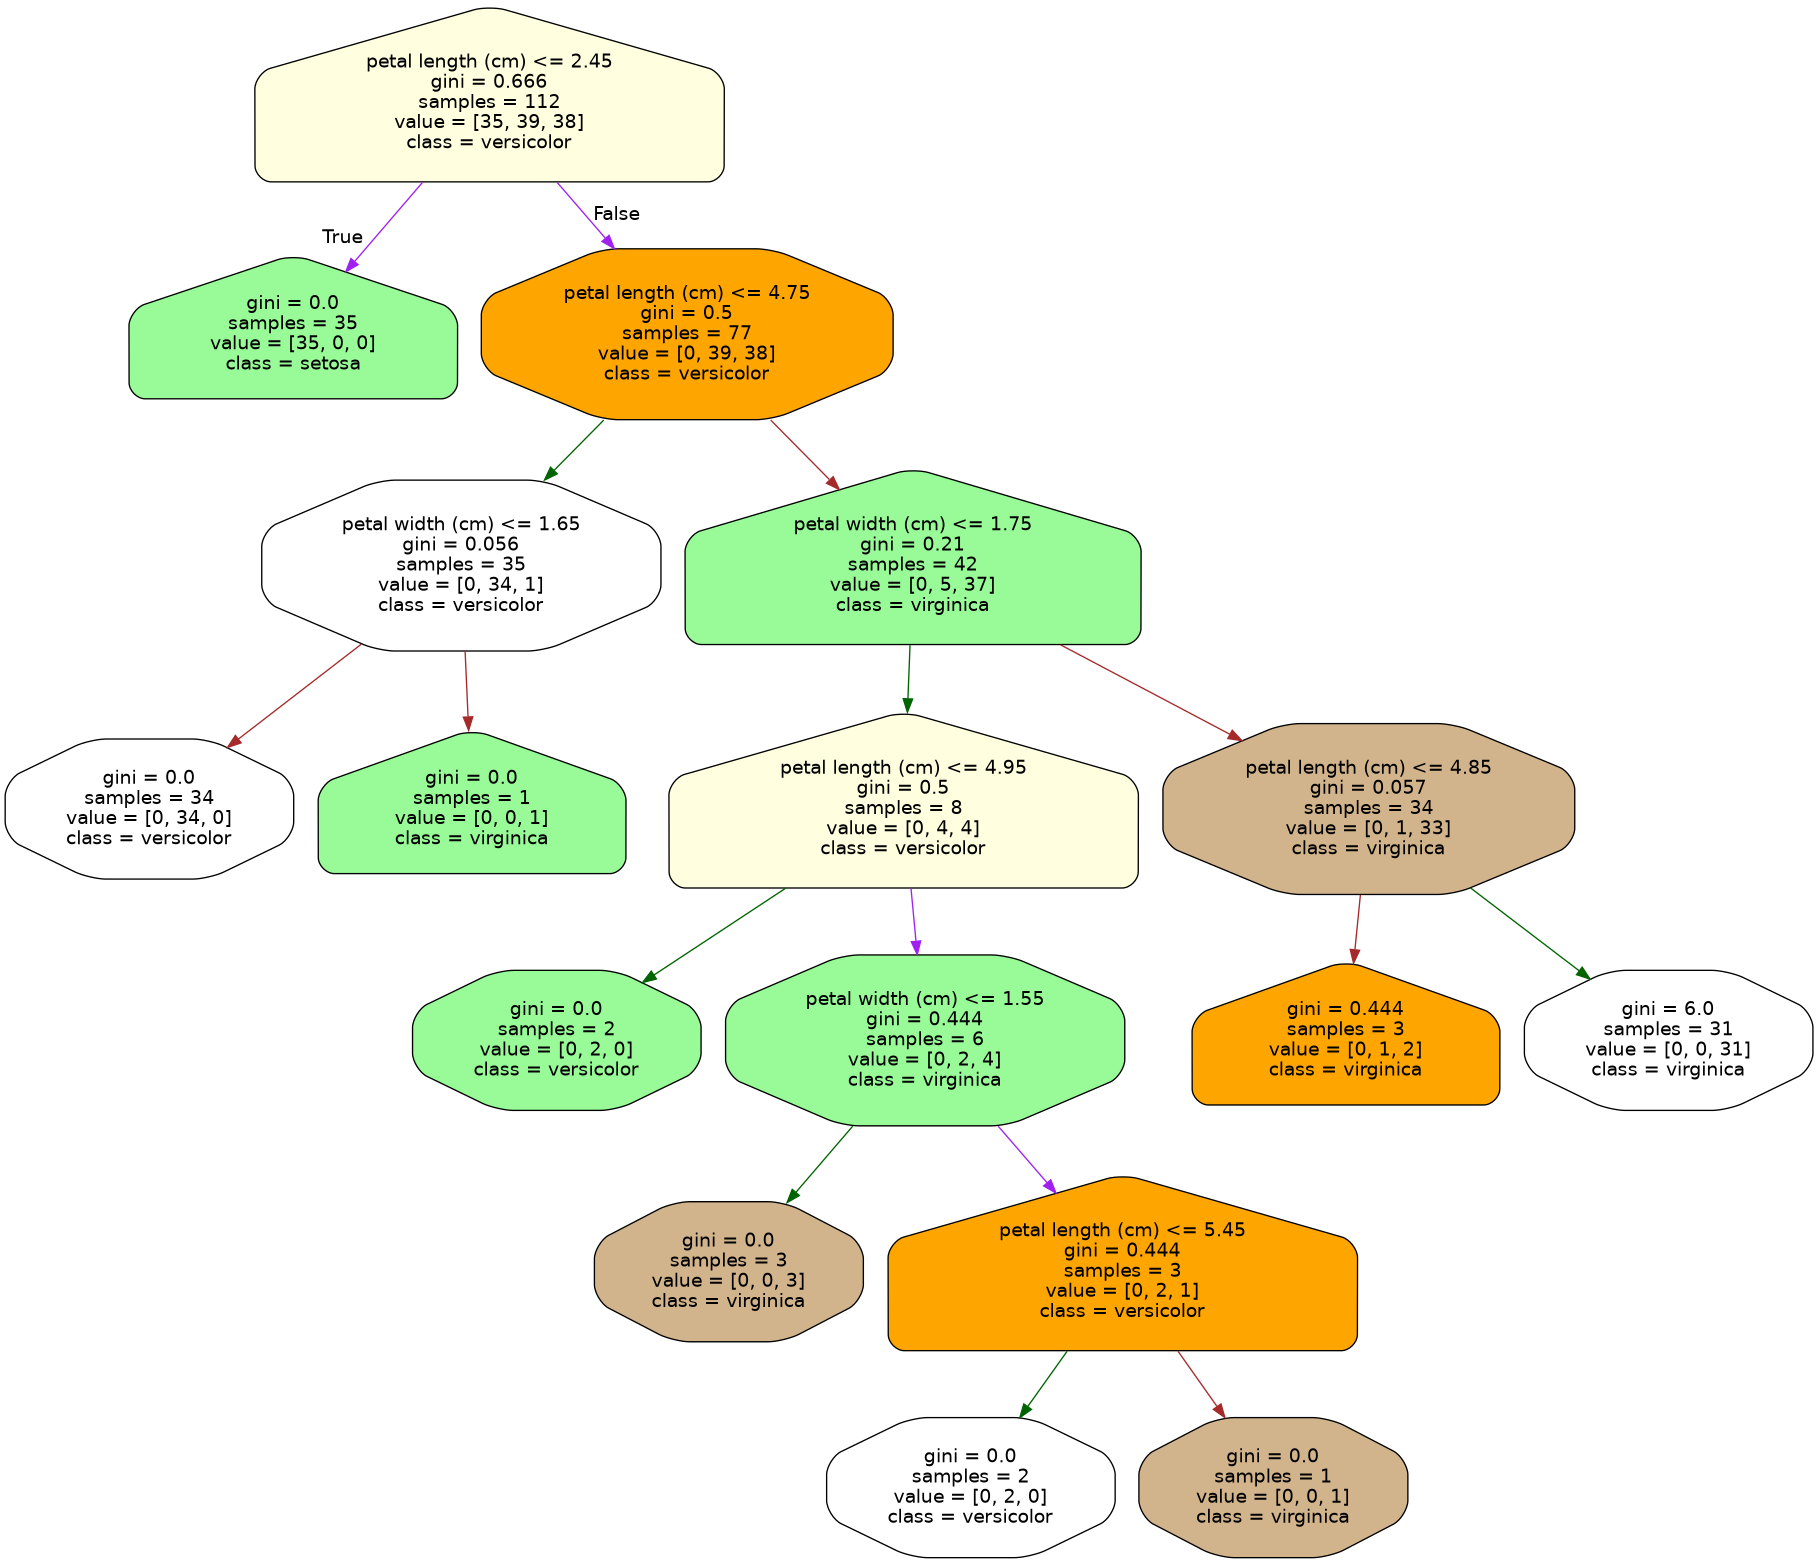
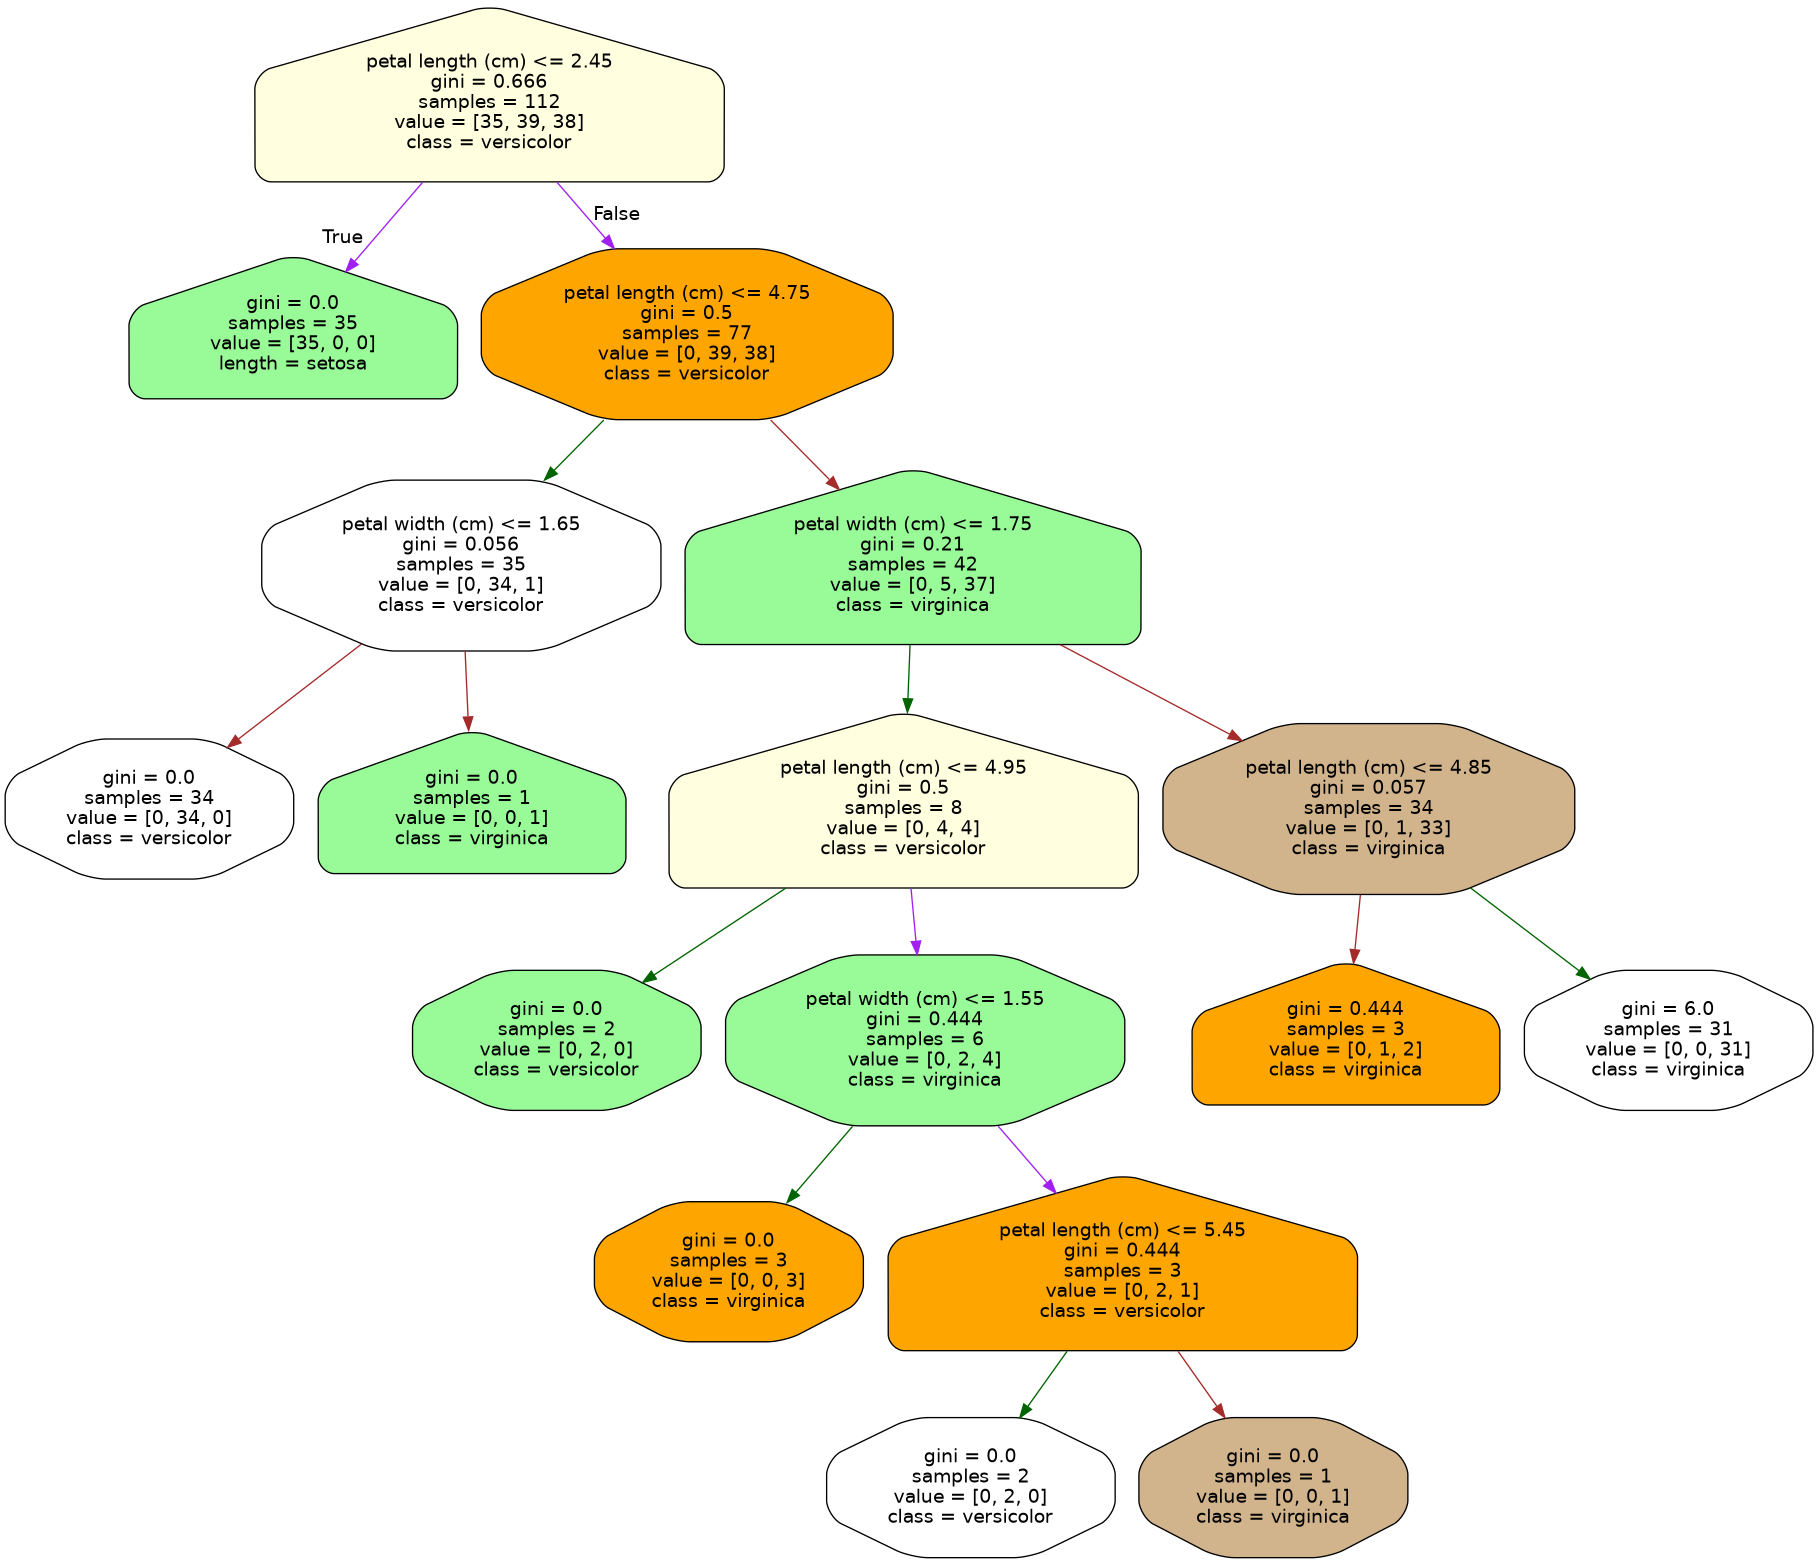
node "gini = 0.0 samples = 35 value = [35, 0, 0] class = setosa": label "gini = 0.0 samples = 35 value = [35, 0, 0] class = setosa" -> "gini = 0.0 samples = 35 value = [35, 0, 0] length = setosa"
node "gini = 0.0 samples = 3 value = [0, 0, 3] class = virginica": fillcolor tan -> orange
